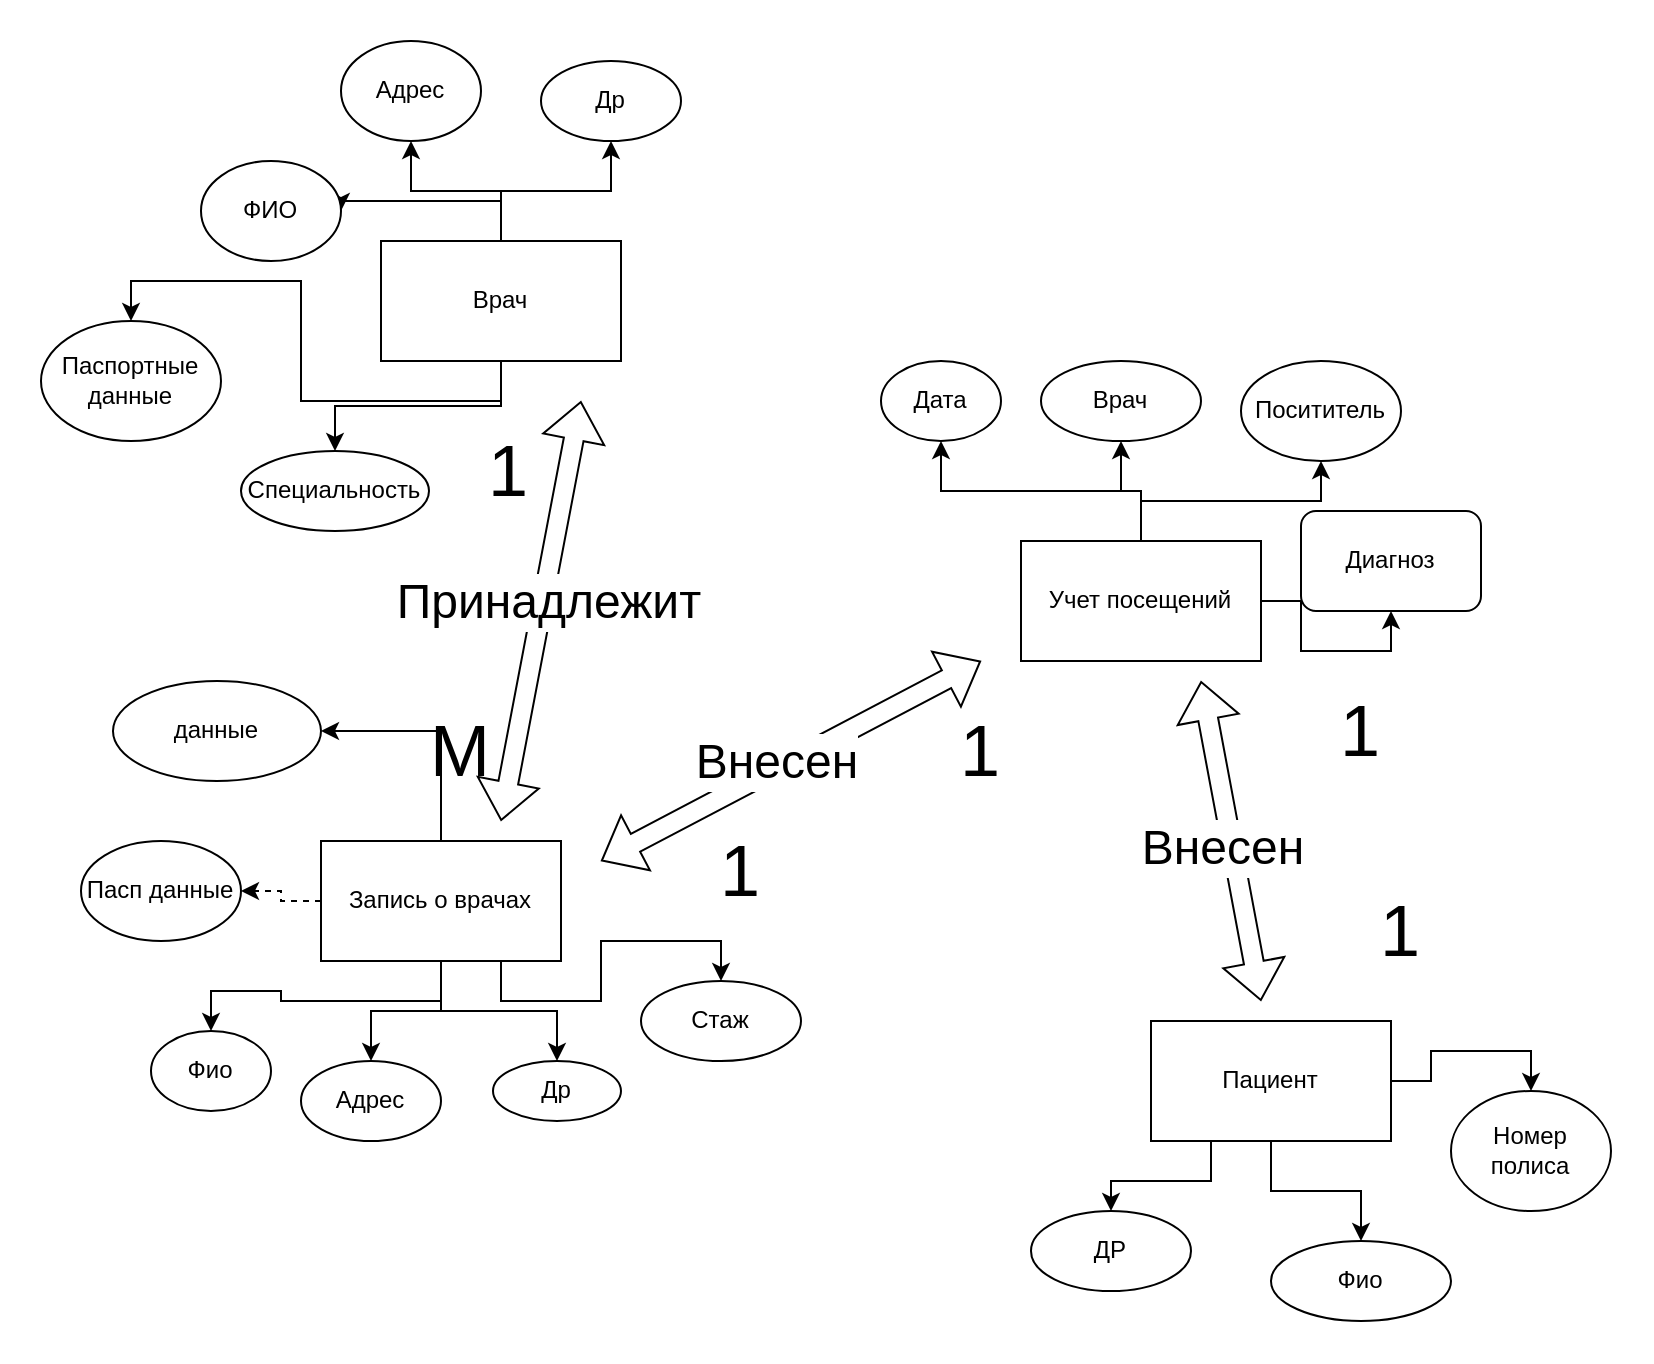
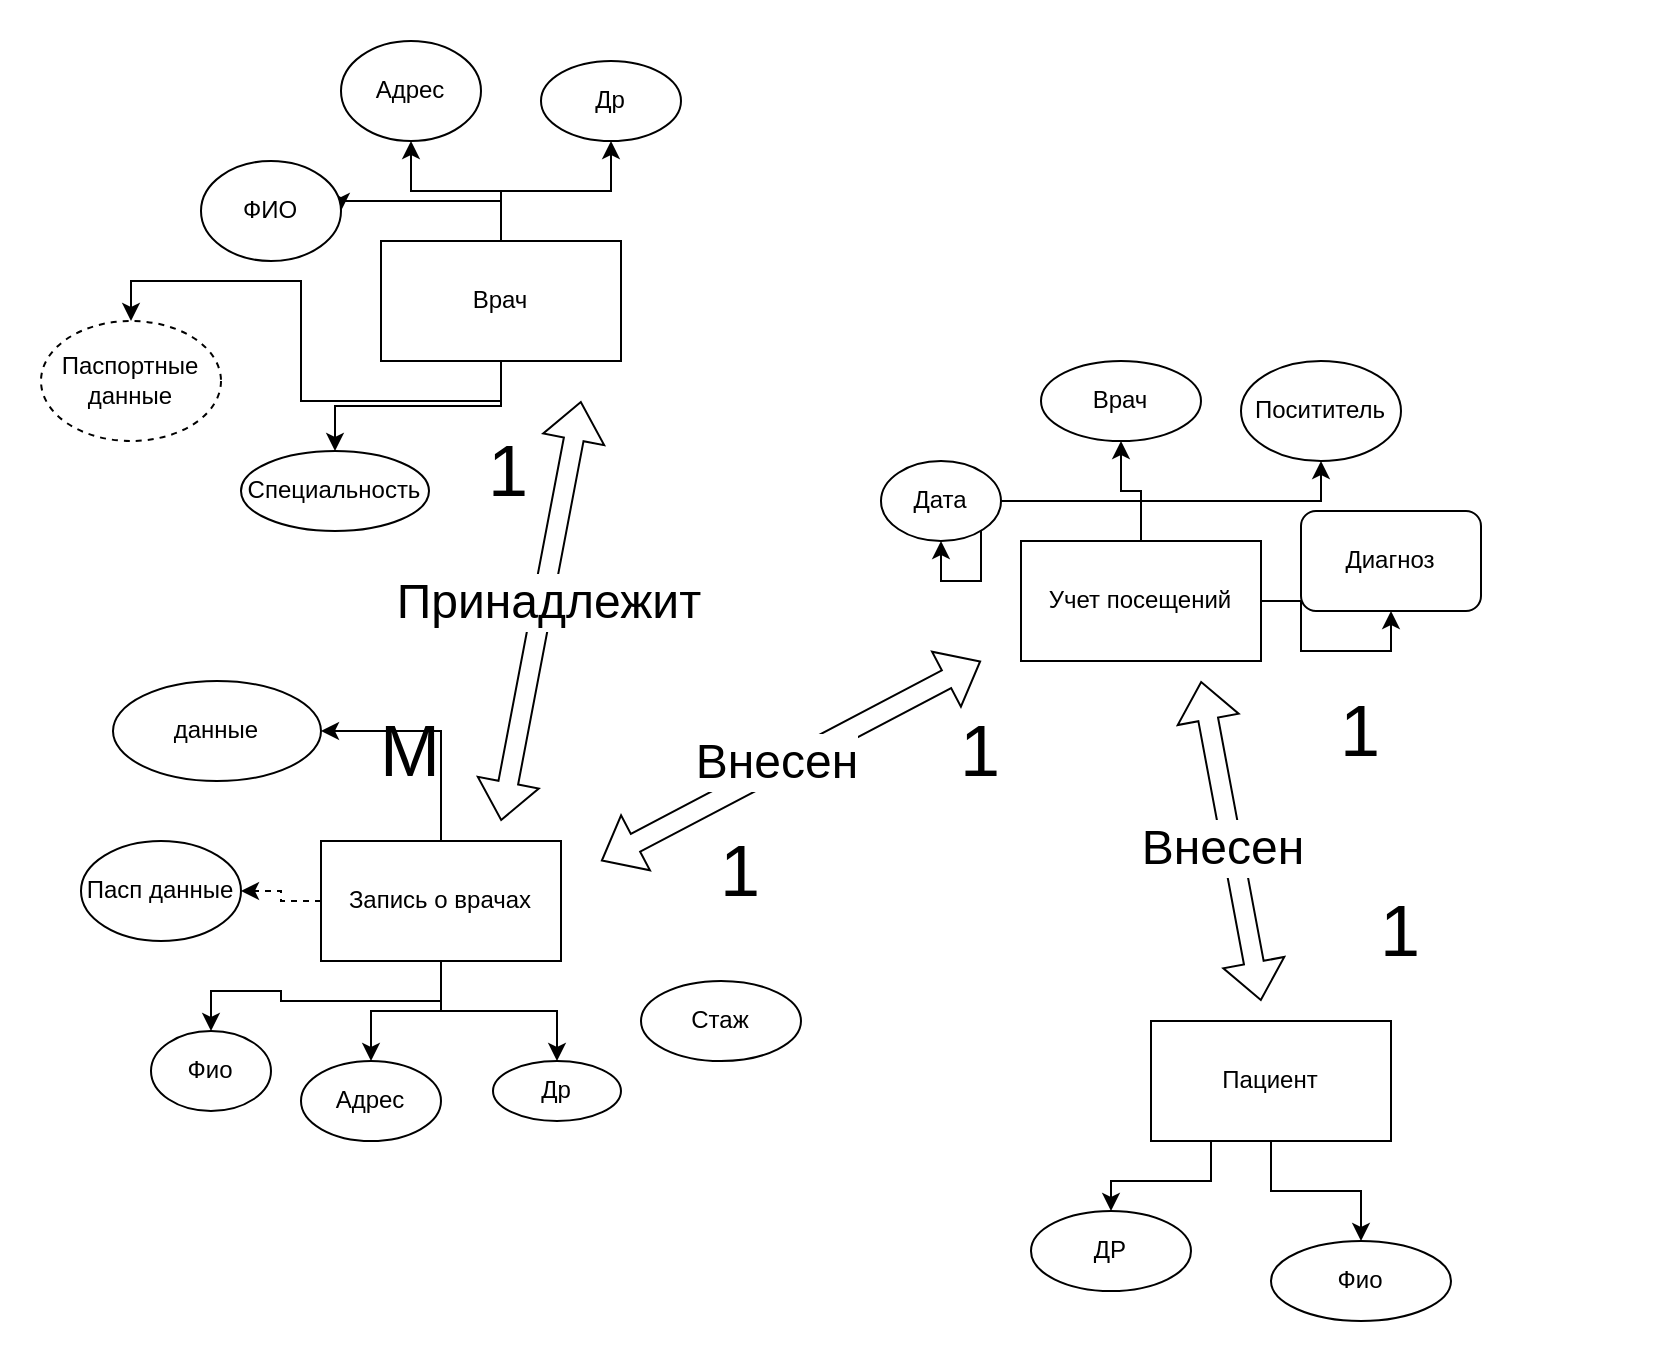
node "Паспортные данные": style solid -> dashed
node "Дата": moved (941, 401) -> (941, 501)
node "М": moved (461, 751) -> (411, 751)
edge "Запись о врачах" -> "Стаж": removed
edge "Пациент" -> "Номер полиса": removed
node "Номер полиса": removed
